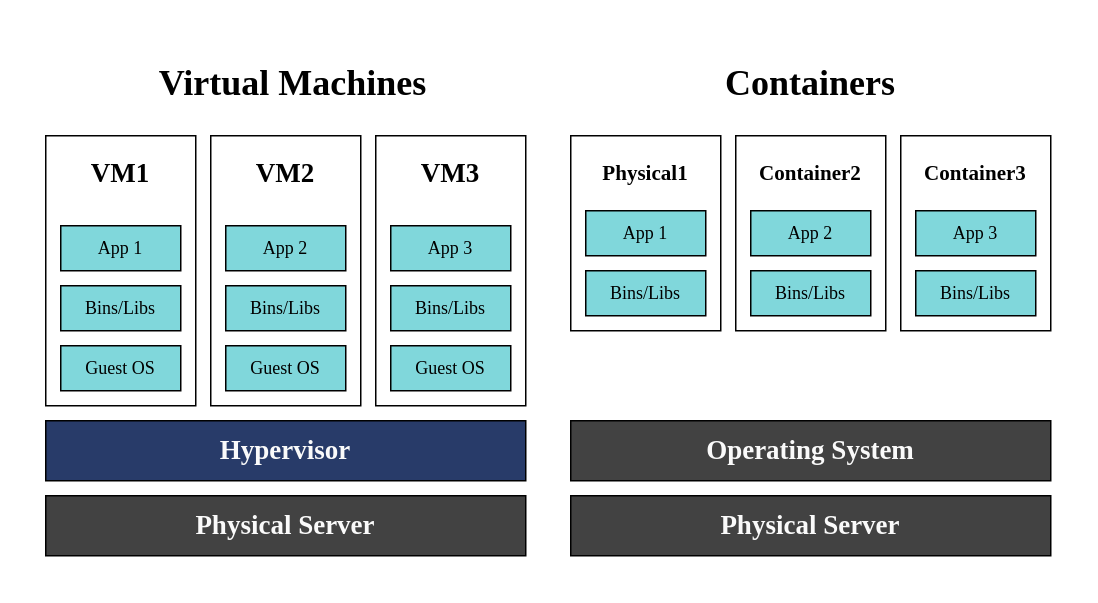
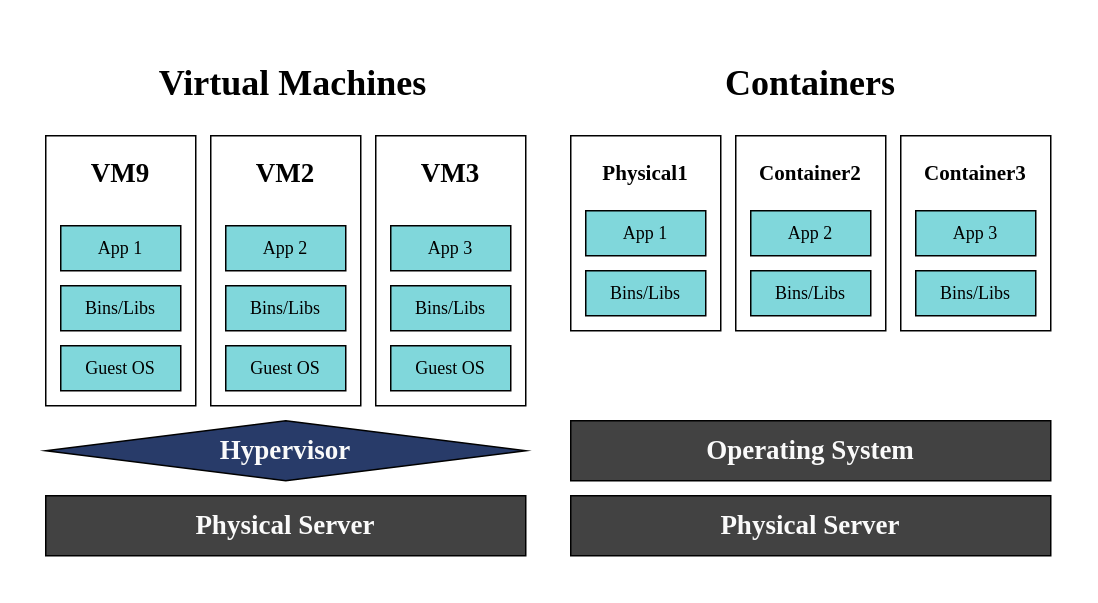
node "VM1": label "VM1" -> "VM9"
node "Hypervisor": shape rectangle -> diamond
